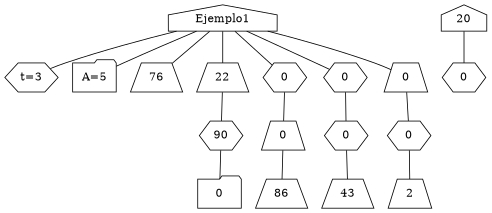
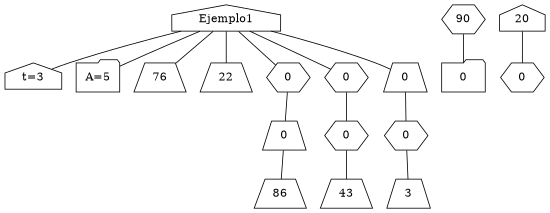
node "t=3": shape hexagon -> house
edge "22" -- "90": removed
node "2": label "2" -> "3"
